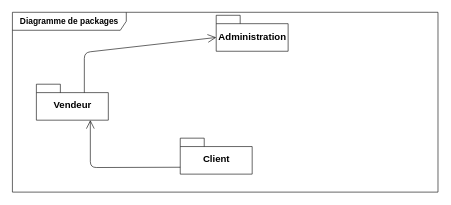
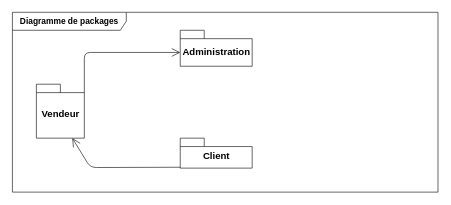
node "Administration": moved (252, 33) -> (216, 48)
node "Vendeur": size 72x36 -> 48x54
node "Client": size 72x36 -> 72x30
